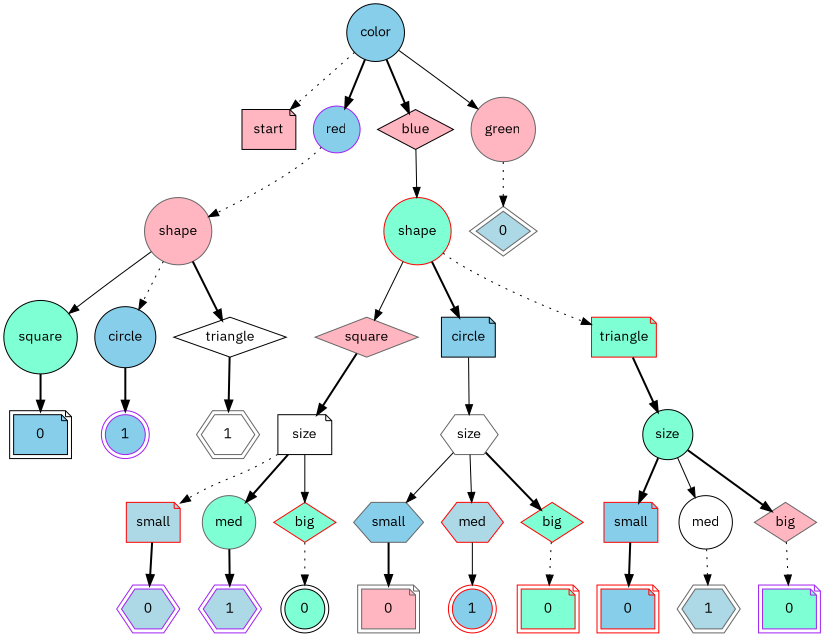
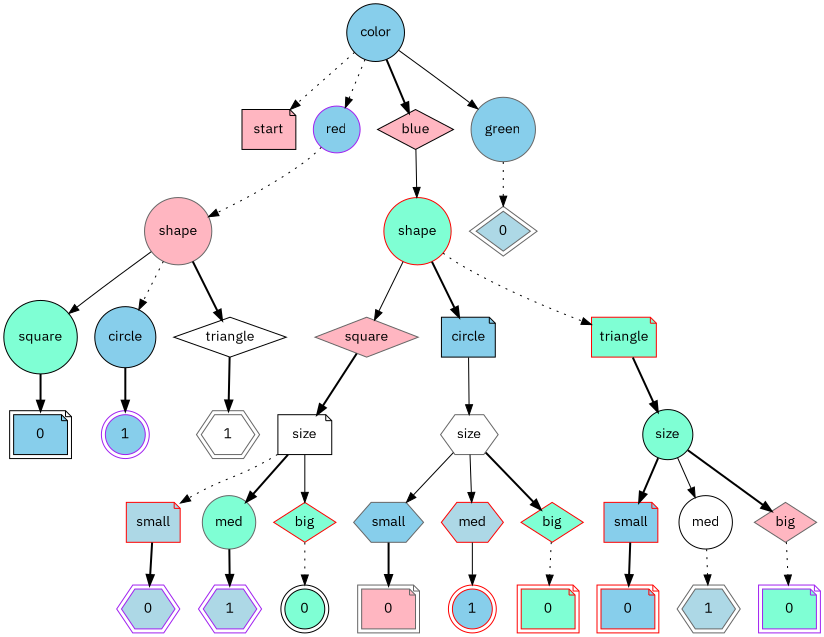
edge "color" -> "red": style bold -> dotted
node "green": fillcolor lightpink -> skyblue
